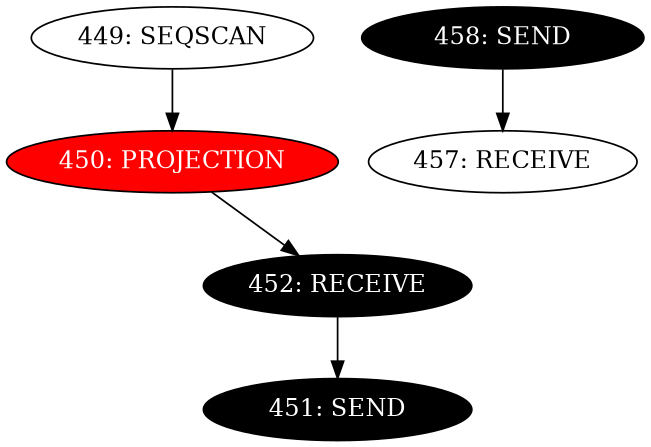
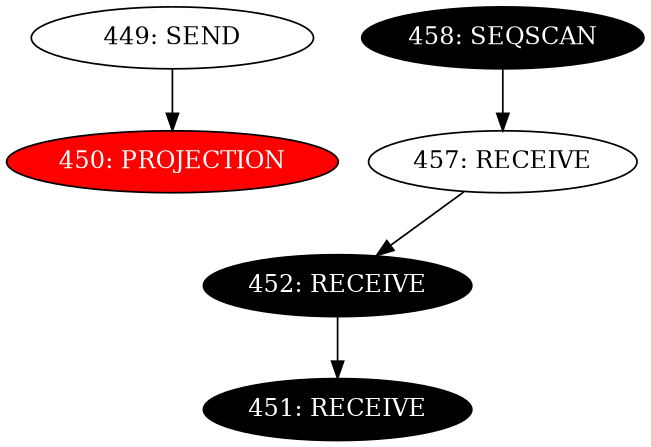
node "449: SEQSCAN": label "449: SEQSCAN" -> "449: SEND"
node "458: SEND": label "458: SEND" -> "458: SEQSCAN"
edge "450: PROJECTION" -> "452: RECEIVE": now "457: RECEIVE" -> "452: RECEIVE"
node "451: SEND": label "451: SEND" -> "451: RECEIVE"
